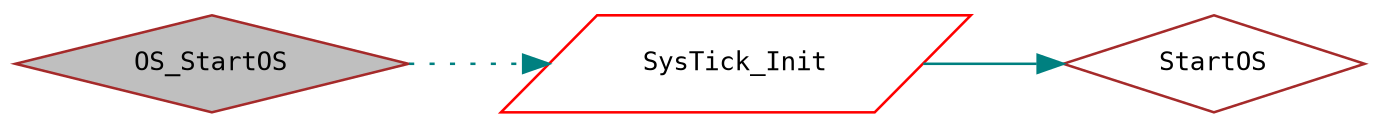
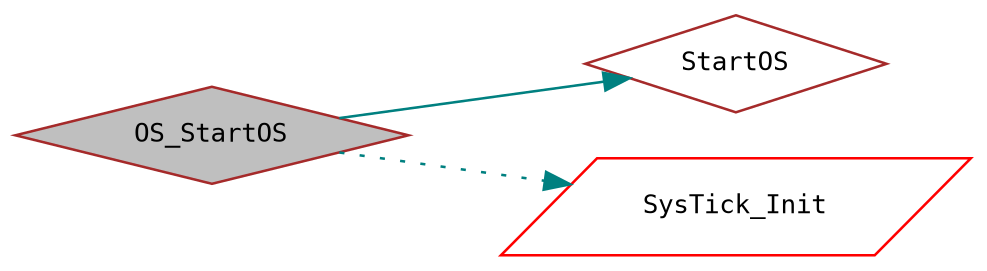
edge "SysTick_Init" -> "StartOS": now "OS_StartOS" -> "StartOS"
